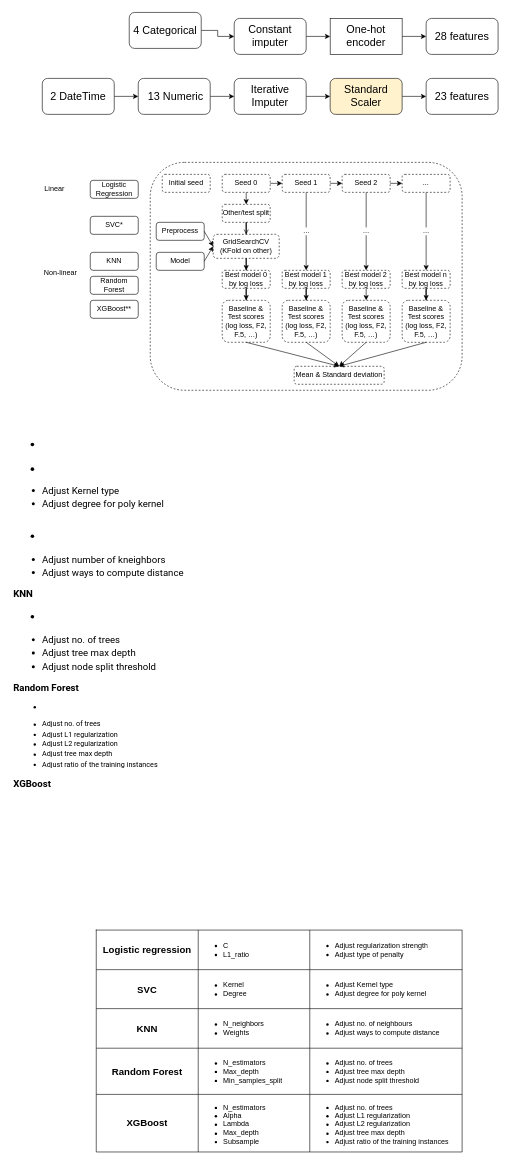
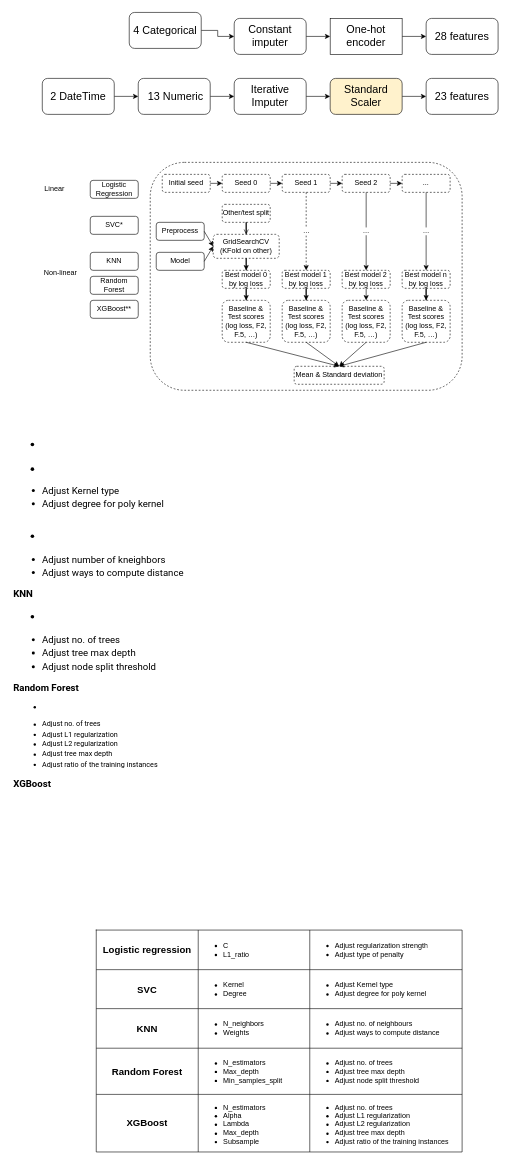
edge "Initial seed" -> "Seed 0": added
edge "Seed 0" -> "Other/test split": removed
edge "Seed 1" -> "Best model 1 by log loss": style solid -> dashed
